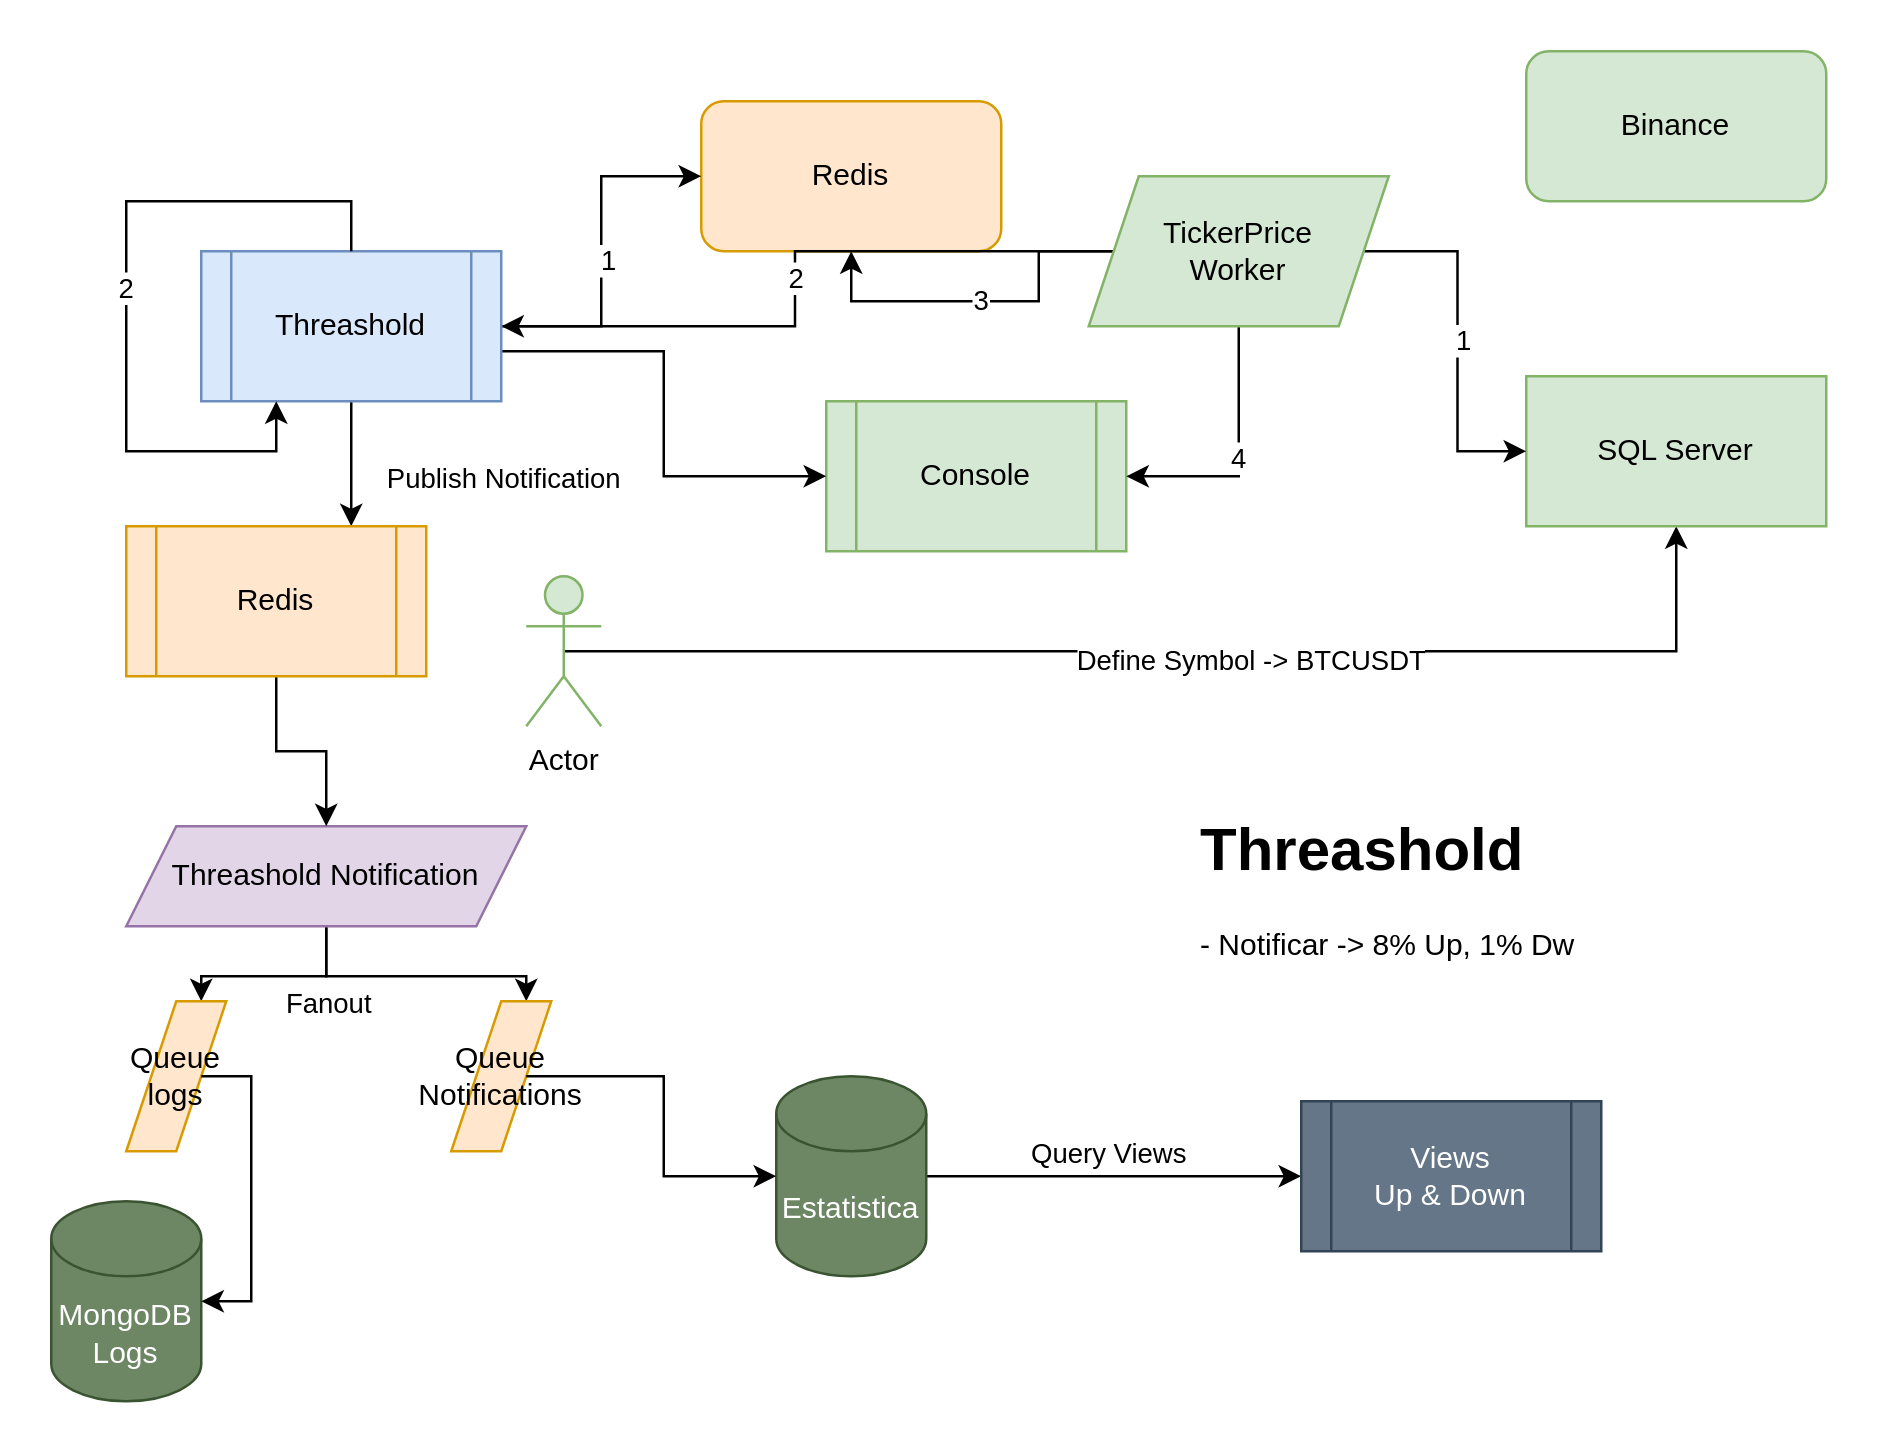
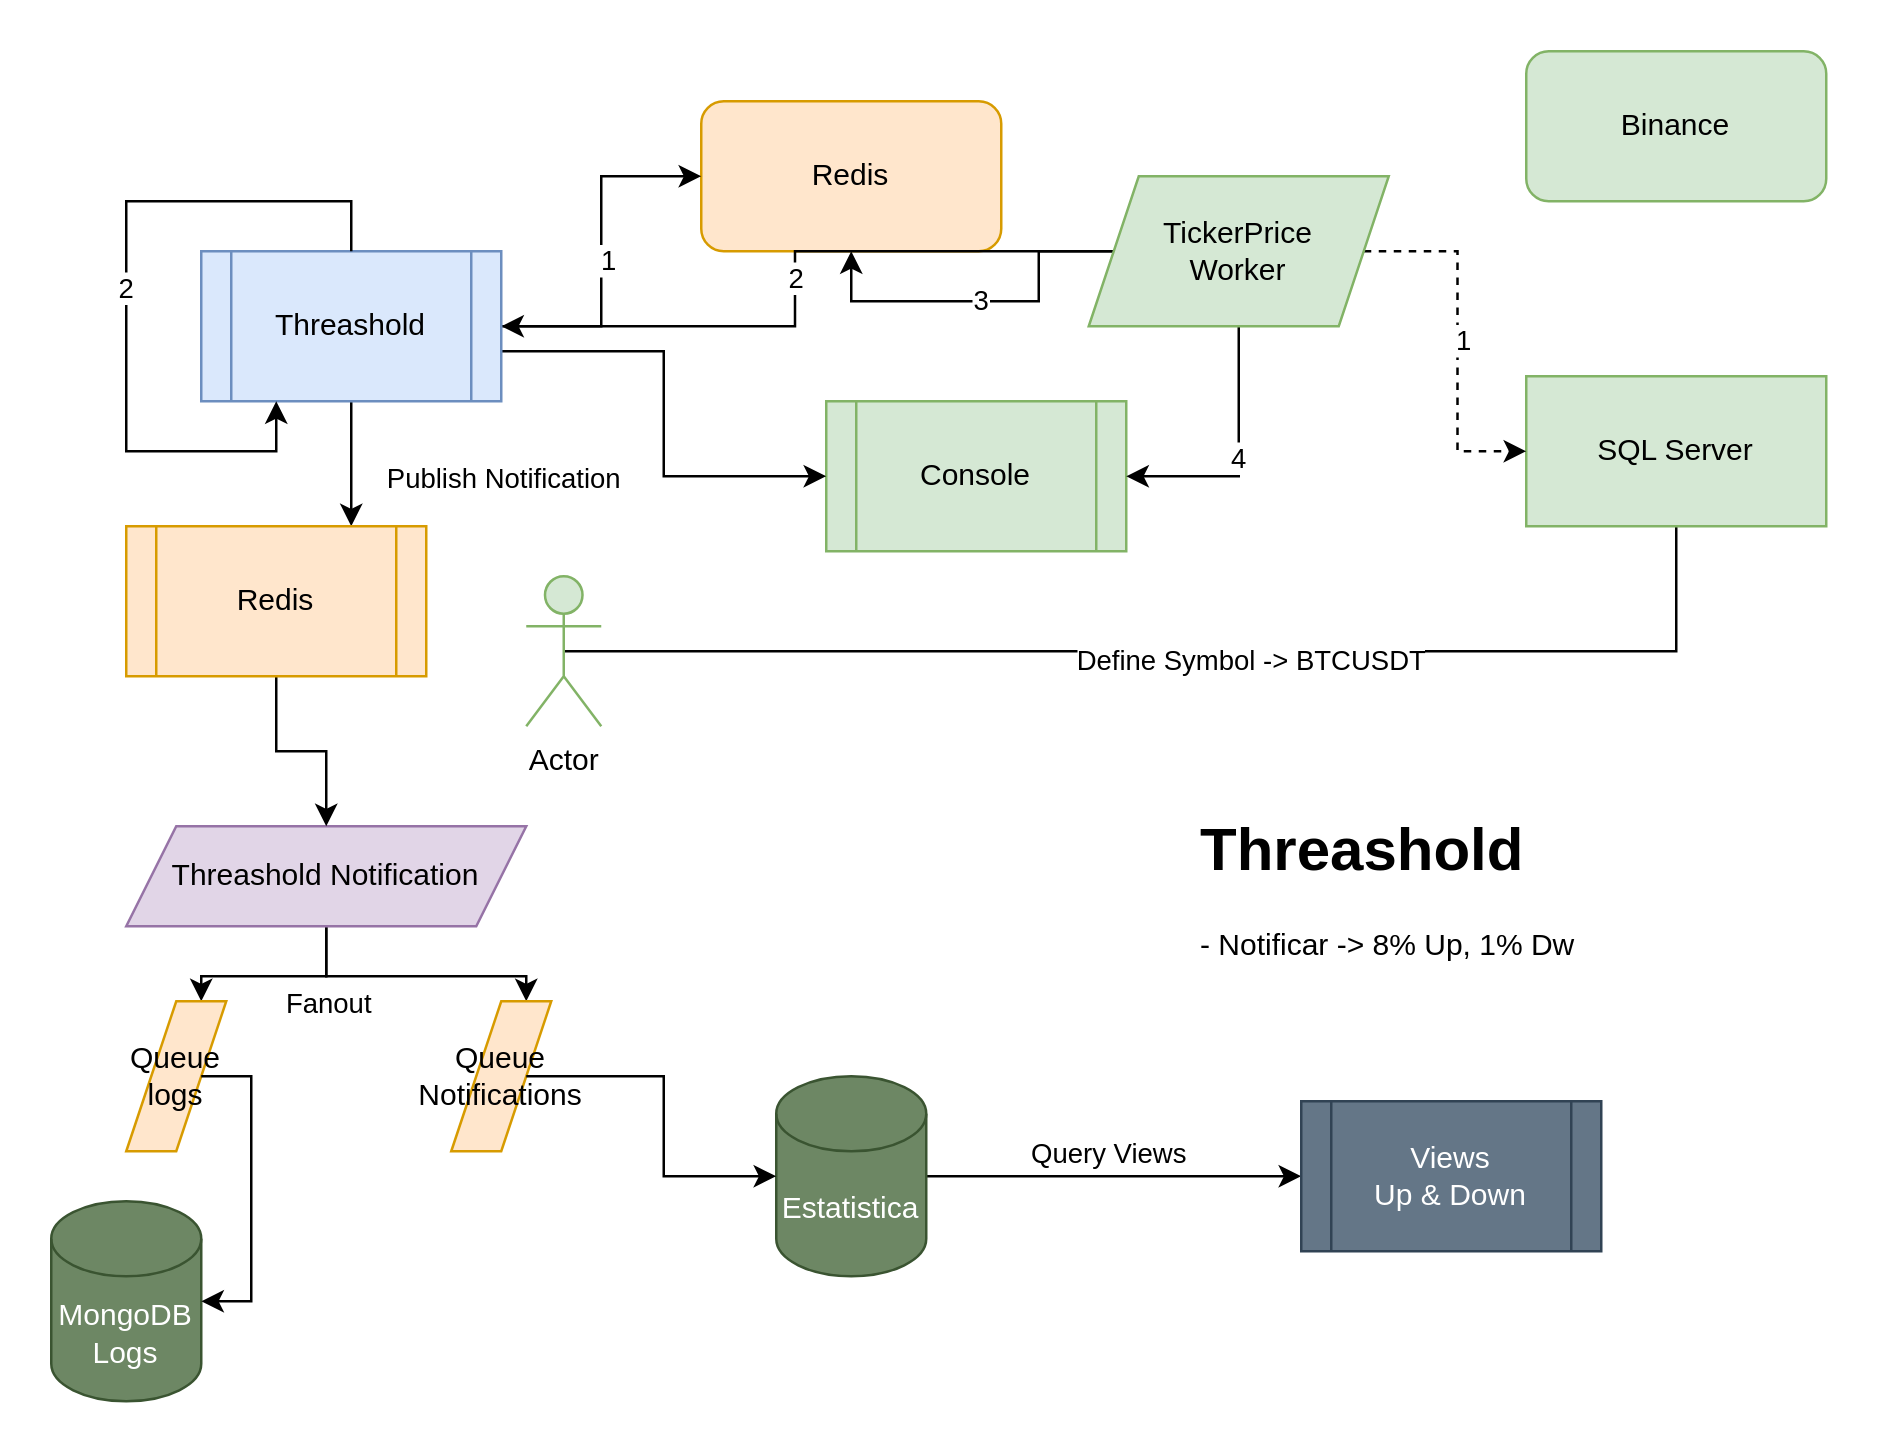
edge "TickerPrice Worker" -> "SQL Server": style solid -> dashed
edge "Actor" -> "SQL Server": arrowhead classic -> none
